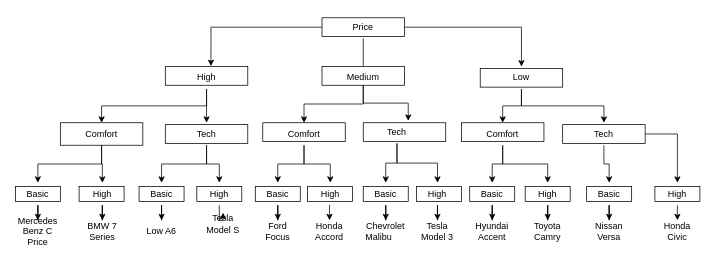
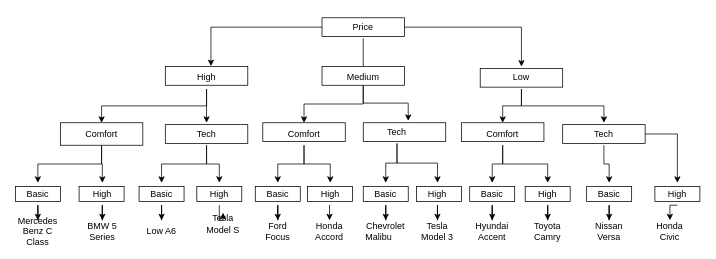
node "Mercedes Benz C Price": label "Mercedes Benz C Price" -> "Mercedes Benz C Class"
node "BMW 7 Series": label "BMW 7 Series" -> "BMW 5 Series"
node "Honda Civic": moved (678, 231) -> (670, 231)
